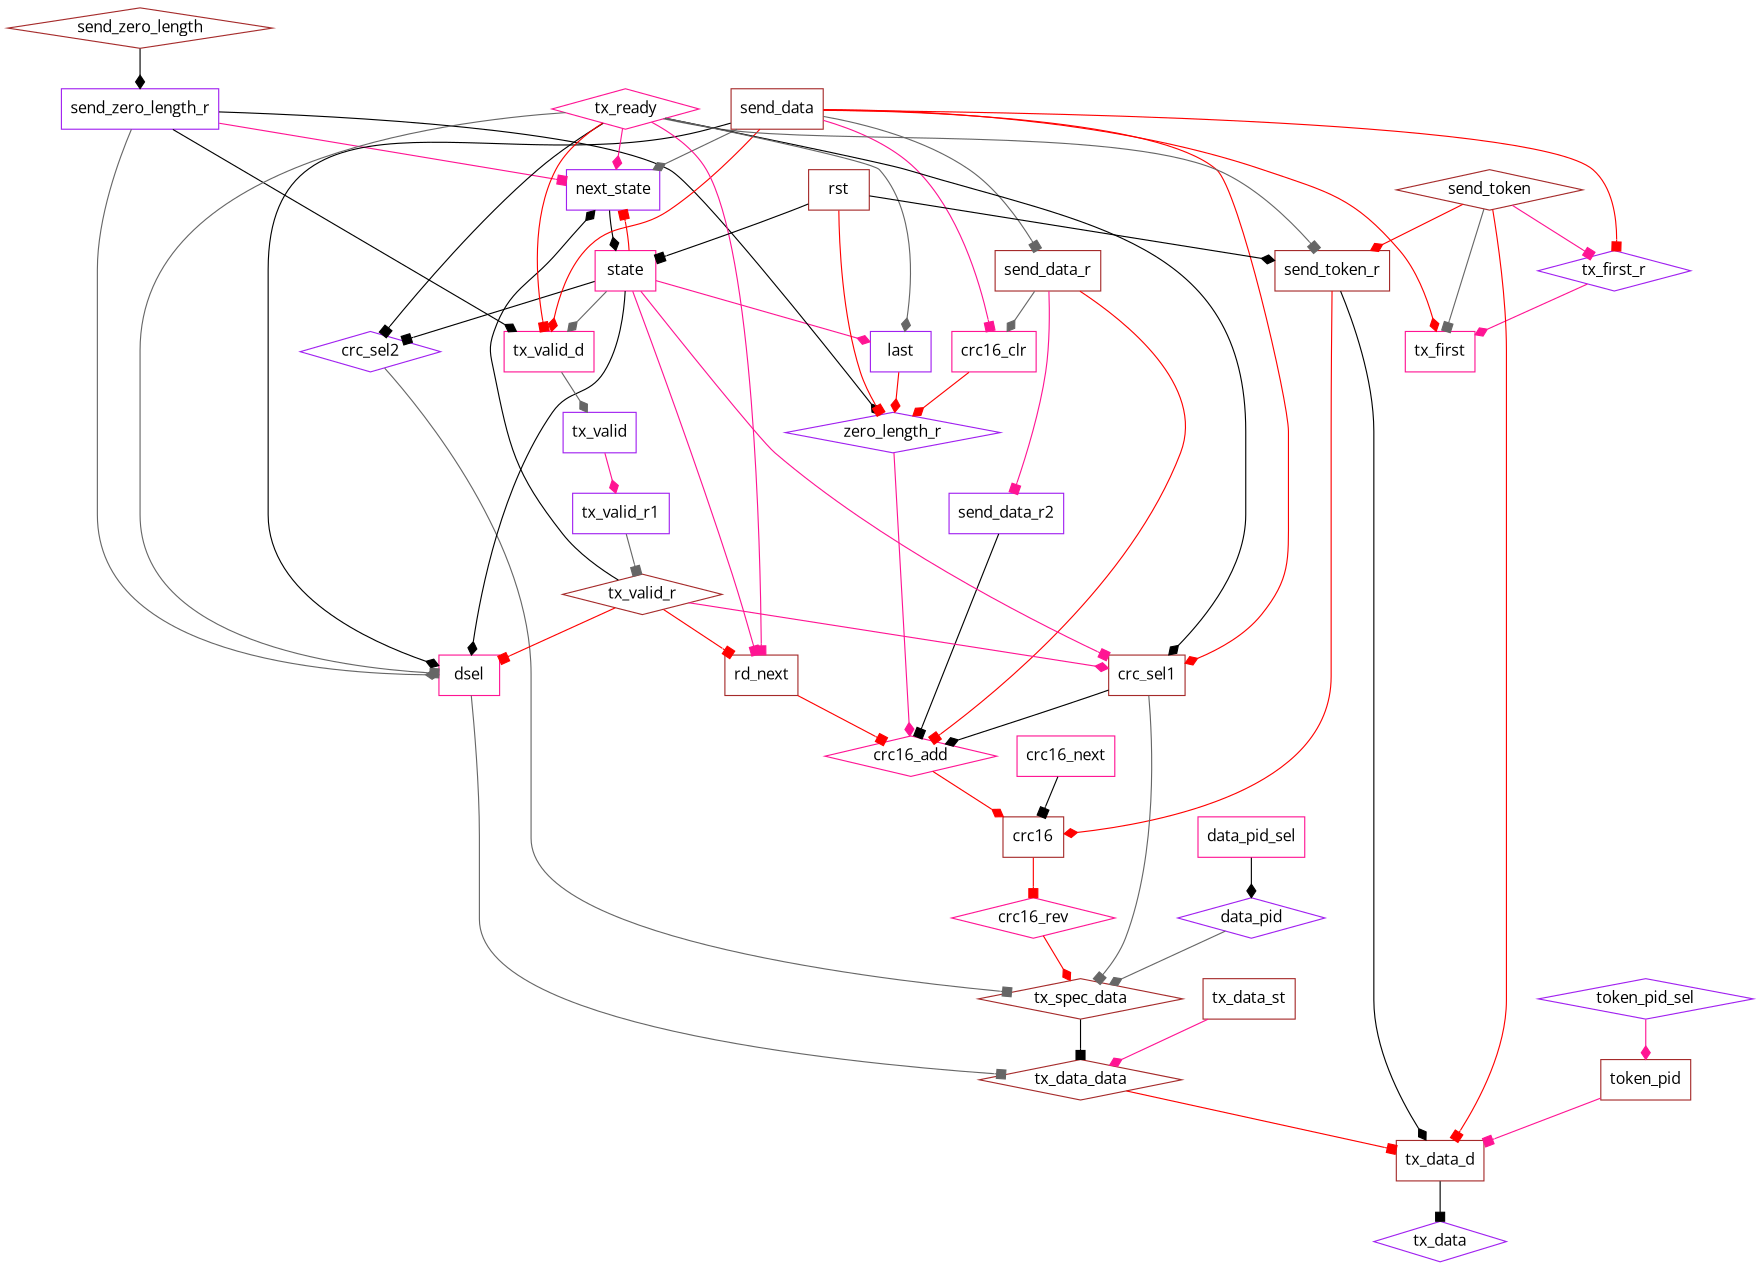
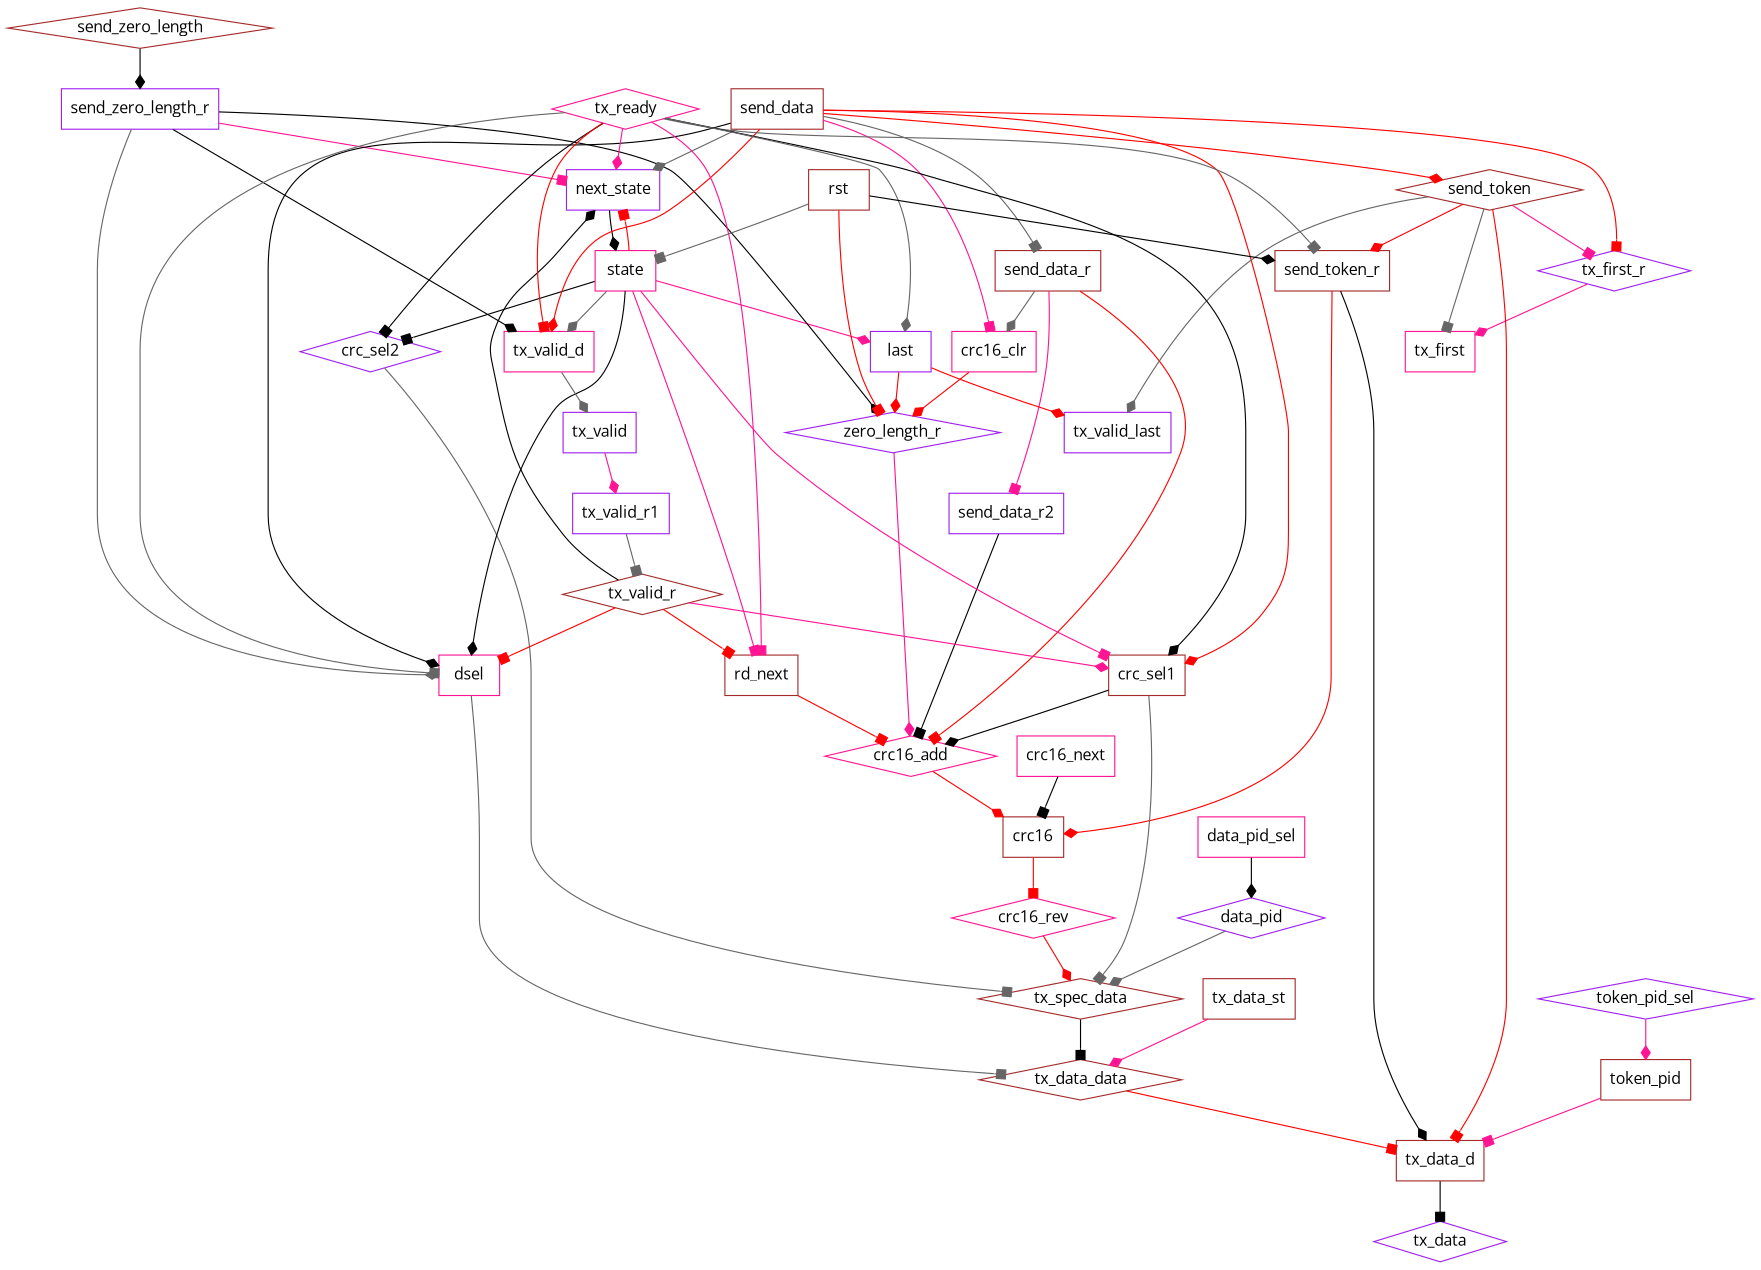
edge "send_data" -> "tx_first": now "send_data" -> "send_token"
edge "rst" -> "state": color black -> gray40
node "tx_valid_last": added
